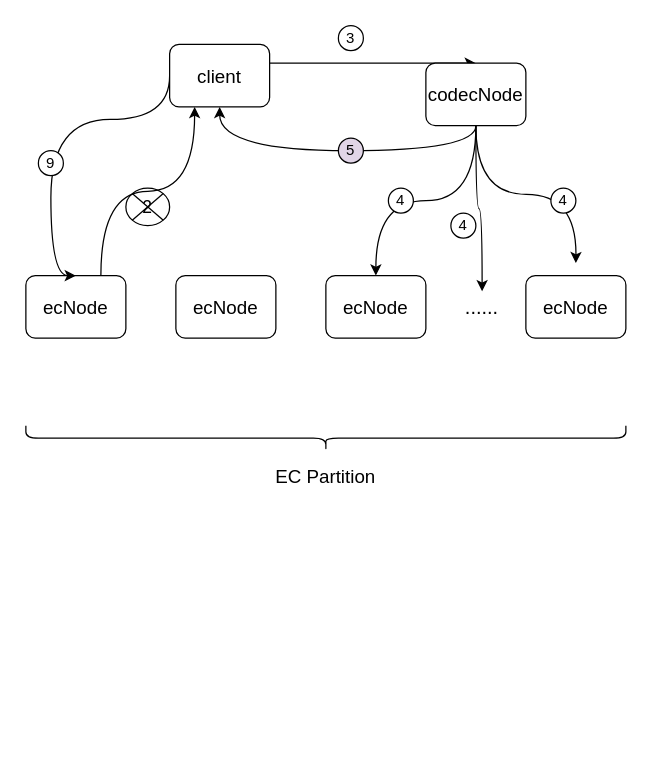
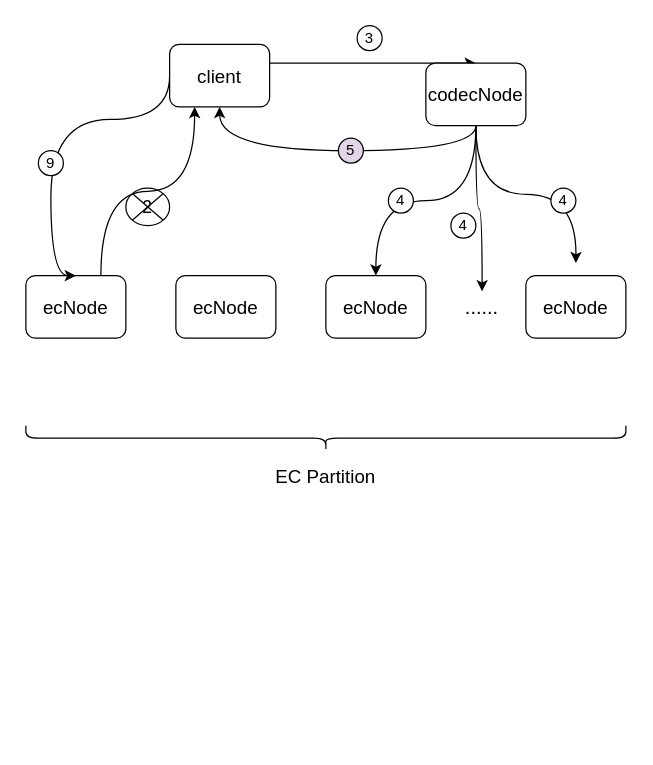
node "3": moved (351, 38) -> (369, 38)
